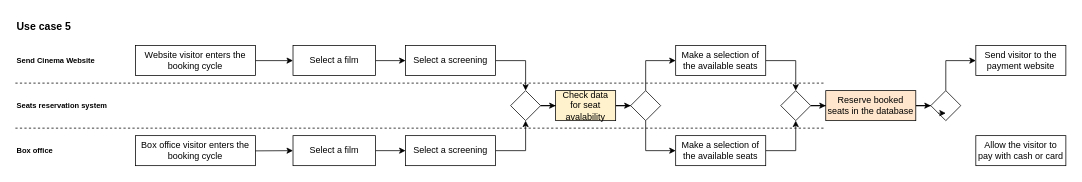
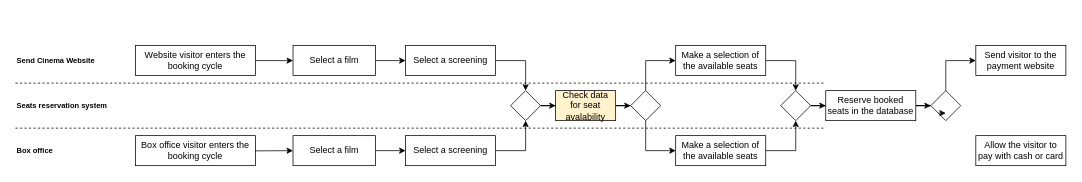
node "Use case 5": removed
node "Reserve booked seats in the database": fillcolor #ffe6cc -> #ffffff
